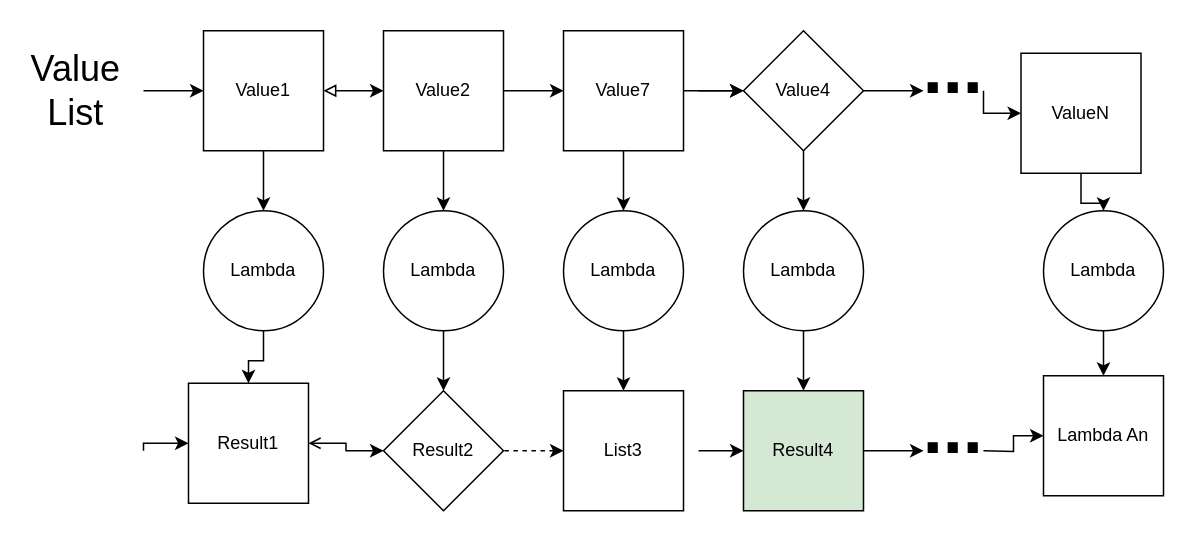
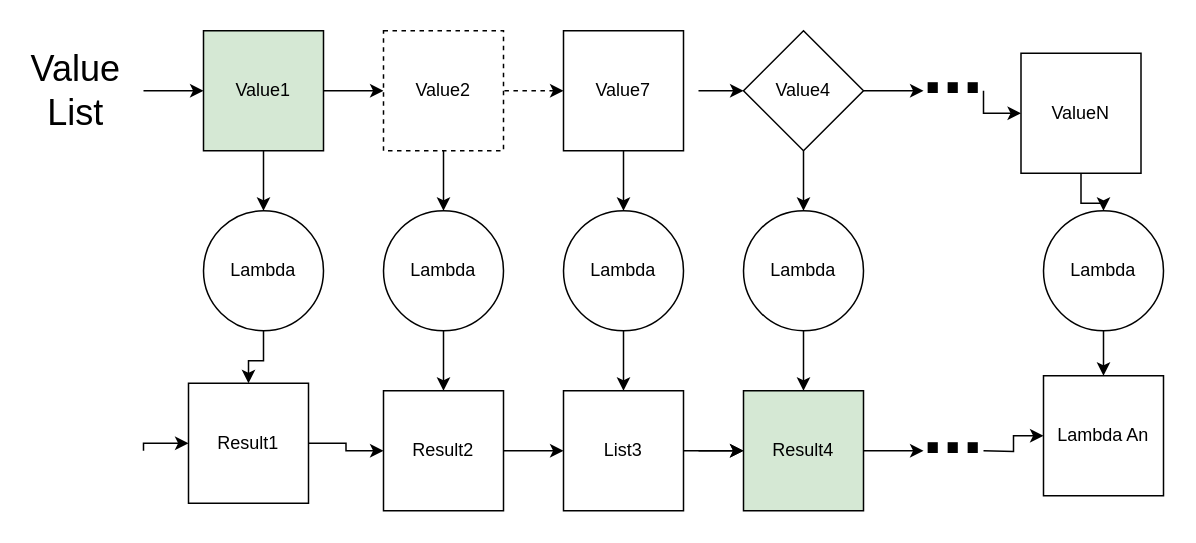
node "Value1": fillcolor #ffffff -> #d5e8d4
edge "Value1" -- "Value2": arrowhead block -> none
node "Value2": style solid -> dashed
edge "Value2" -> "Value7": style solid -> dashed
edge "Value7" -> "Value4": removed
edge "Result1" -- "Result2": arrowhead open -> none
node "Result2": shape diamond -> rectangle
edge "Result2" -> "List3": style dashed -> solid
edge "List3" -> "Result4": added
